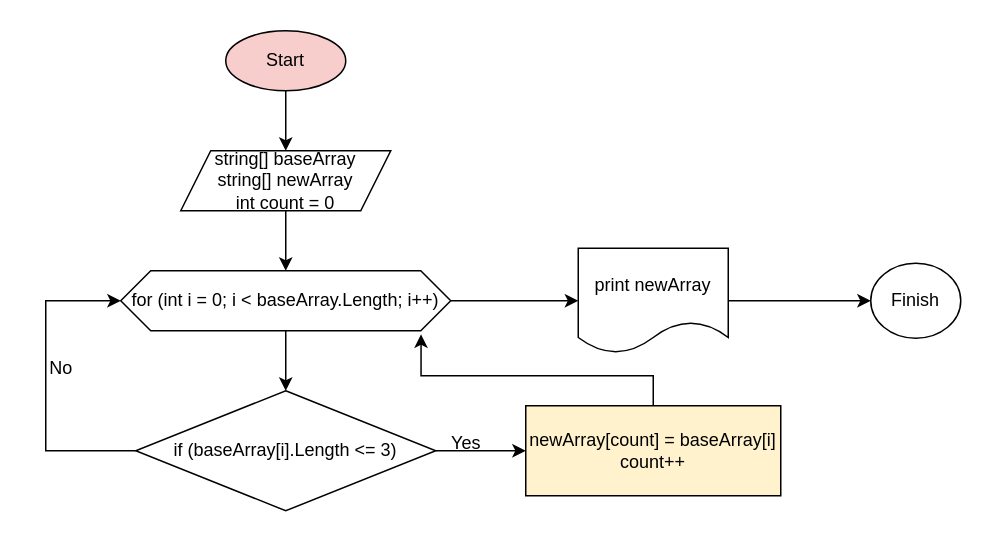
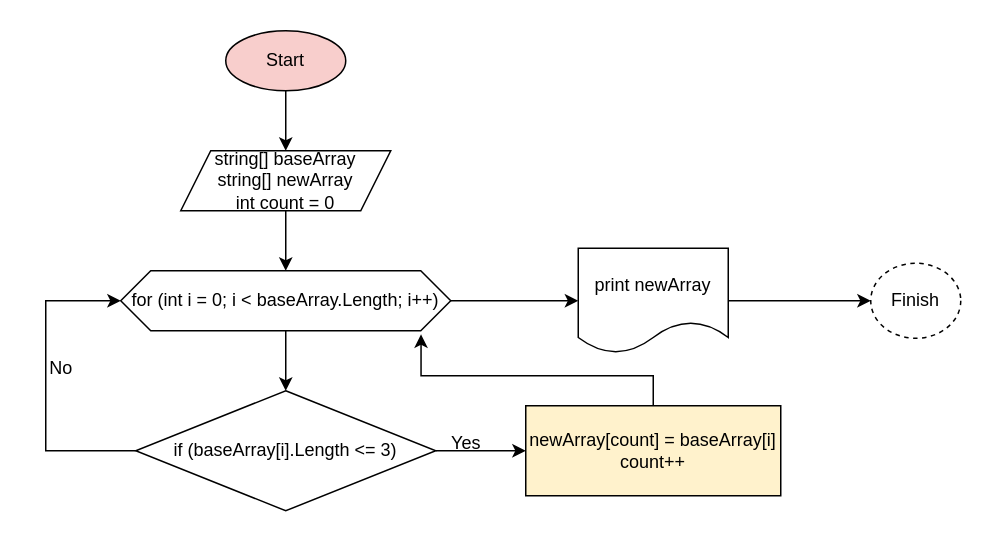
node "Finish": style solid -> dashed
